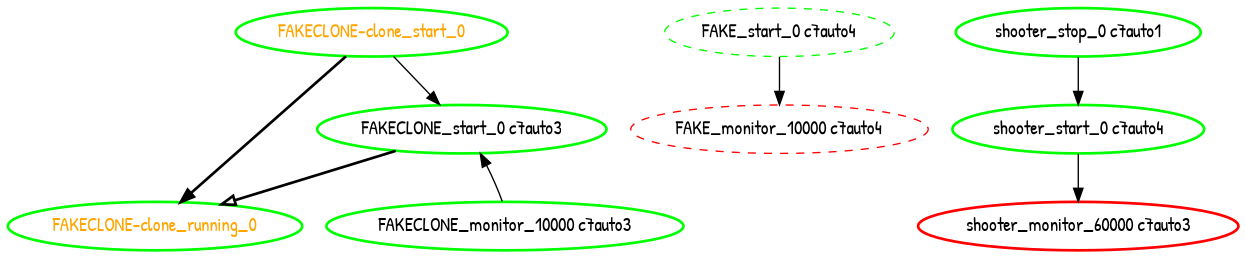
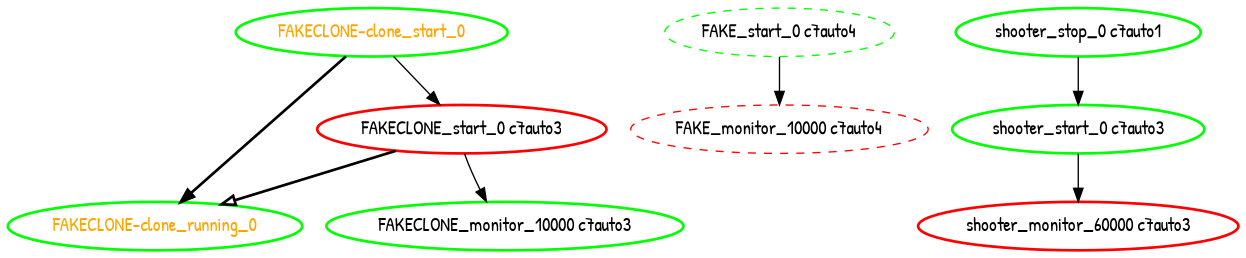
node "FAKECLONE_start_0 c7auto3": color green -> red
node "shooter_start_0 c7auto4": label "shooter_start_0 c7auto4" -> "shooter_start_0 c7auto3"
edge "FAKECLONE_monitor_10000 c7auto3" -> "FAKECLONE_start_0 c7auto3": reversed
